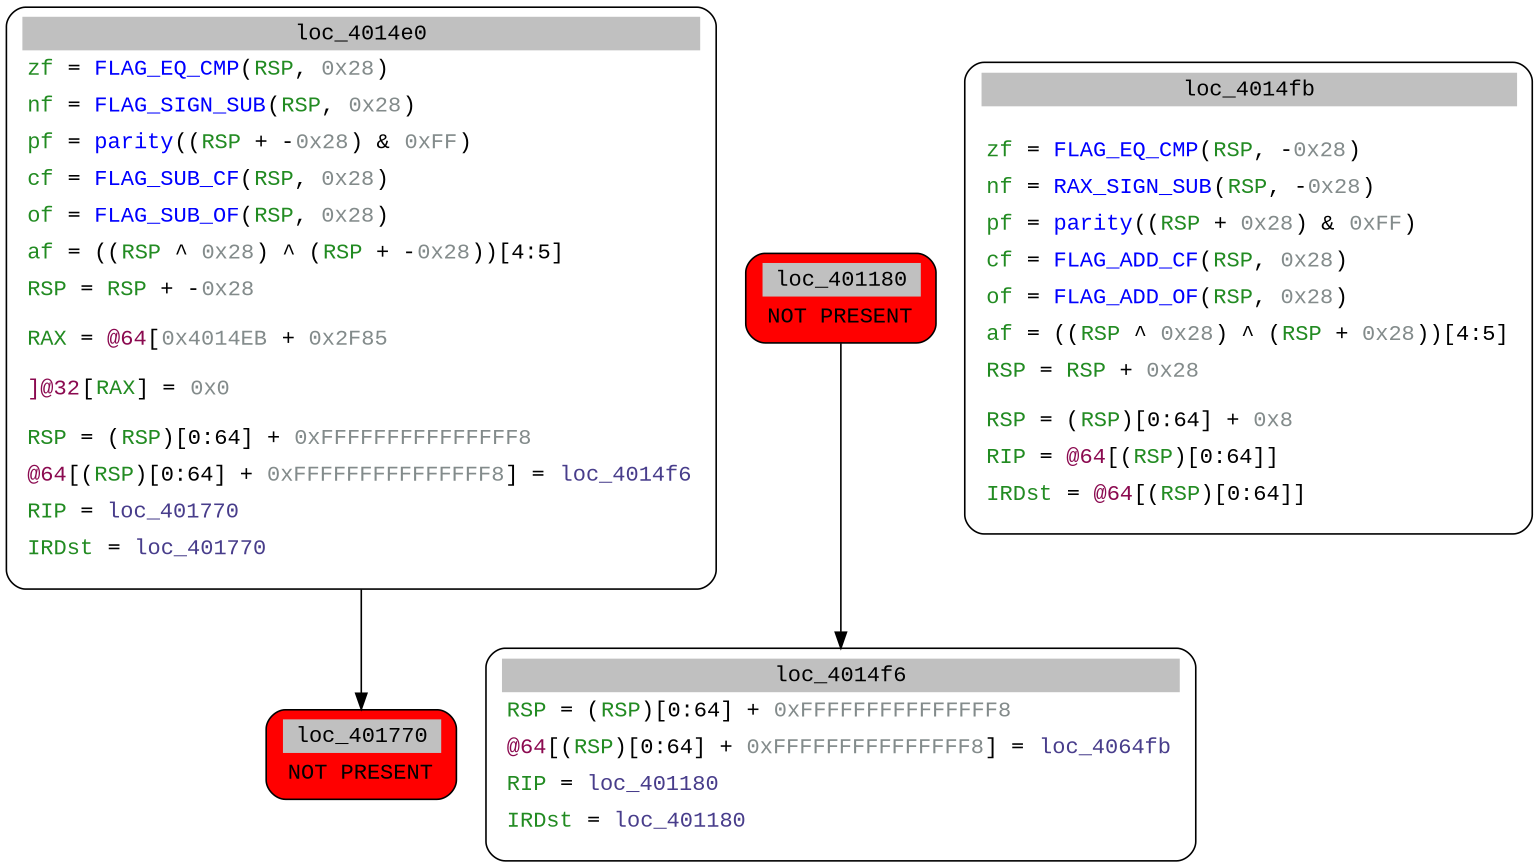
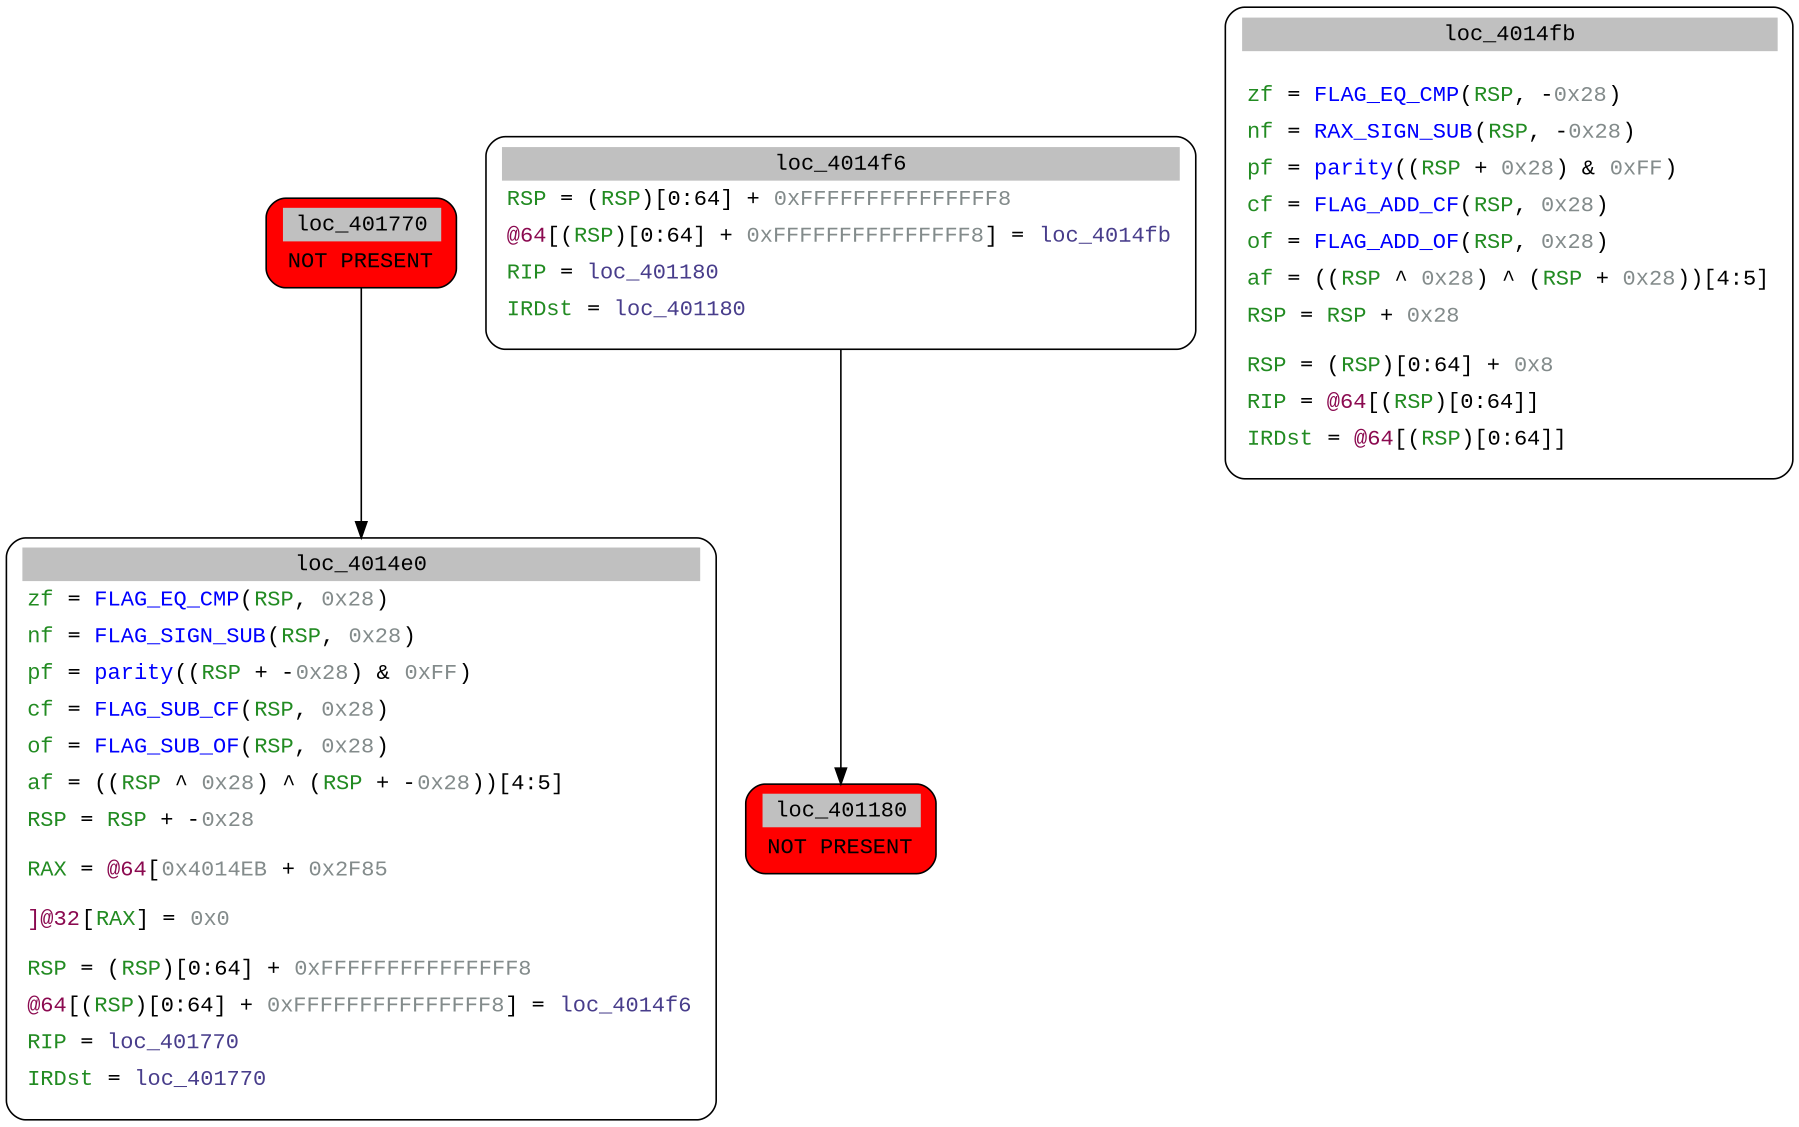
edge "loc_401180" -> "loc_4014f6": reversed
edge "loc_4014e0" -> "loc_401770": reversed
node "loc_4014f6": text "loc_4064fb" -> "loc_4014fb"
